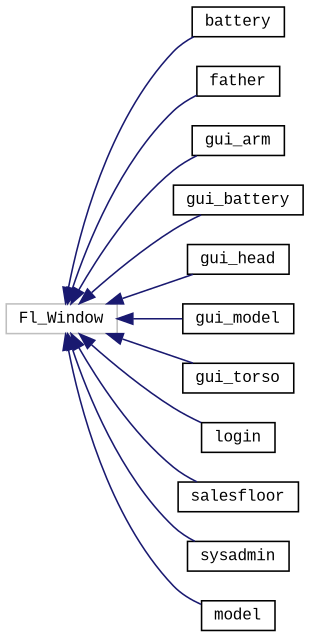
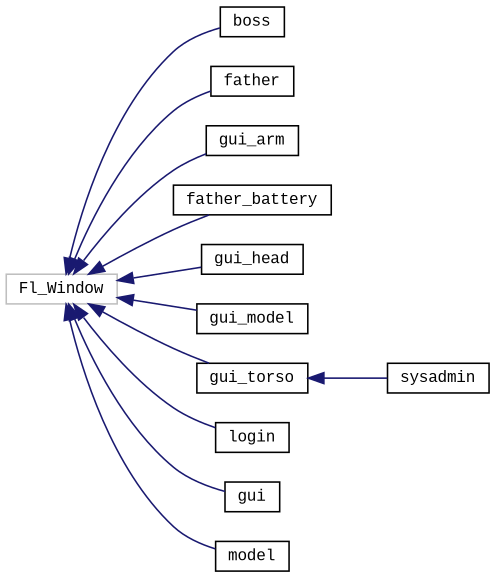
node "battery": label "battery" -> "boss"
node "gui_battery": label "gui_battery" -> "father_battery"
edge "sysadmin" -> "Fl_Window": now "sysadmin" -> "gui_torso"
node "salesfloor": label "salesfloor" -> "gui"
